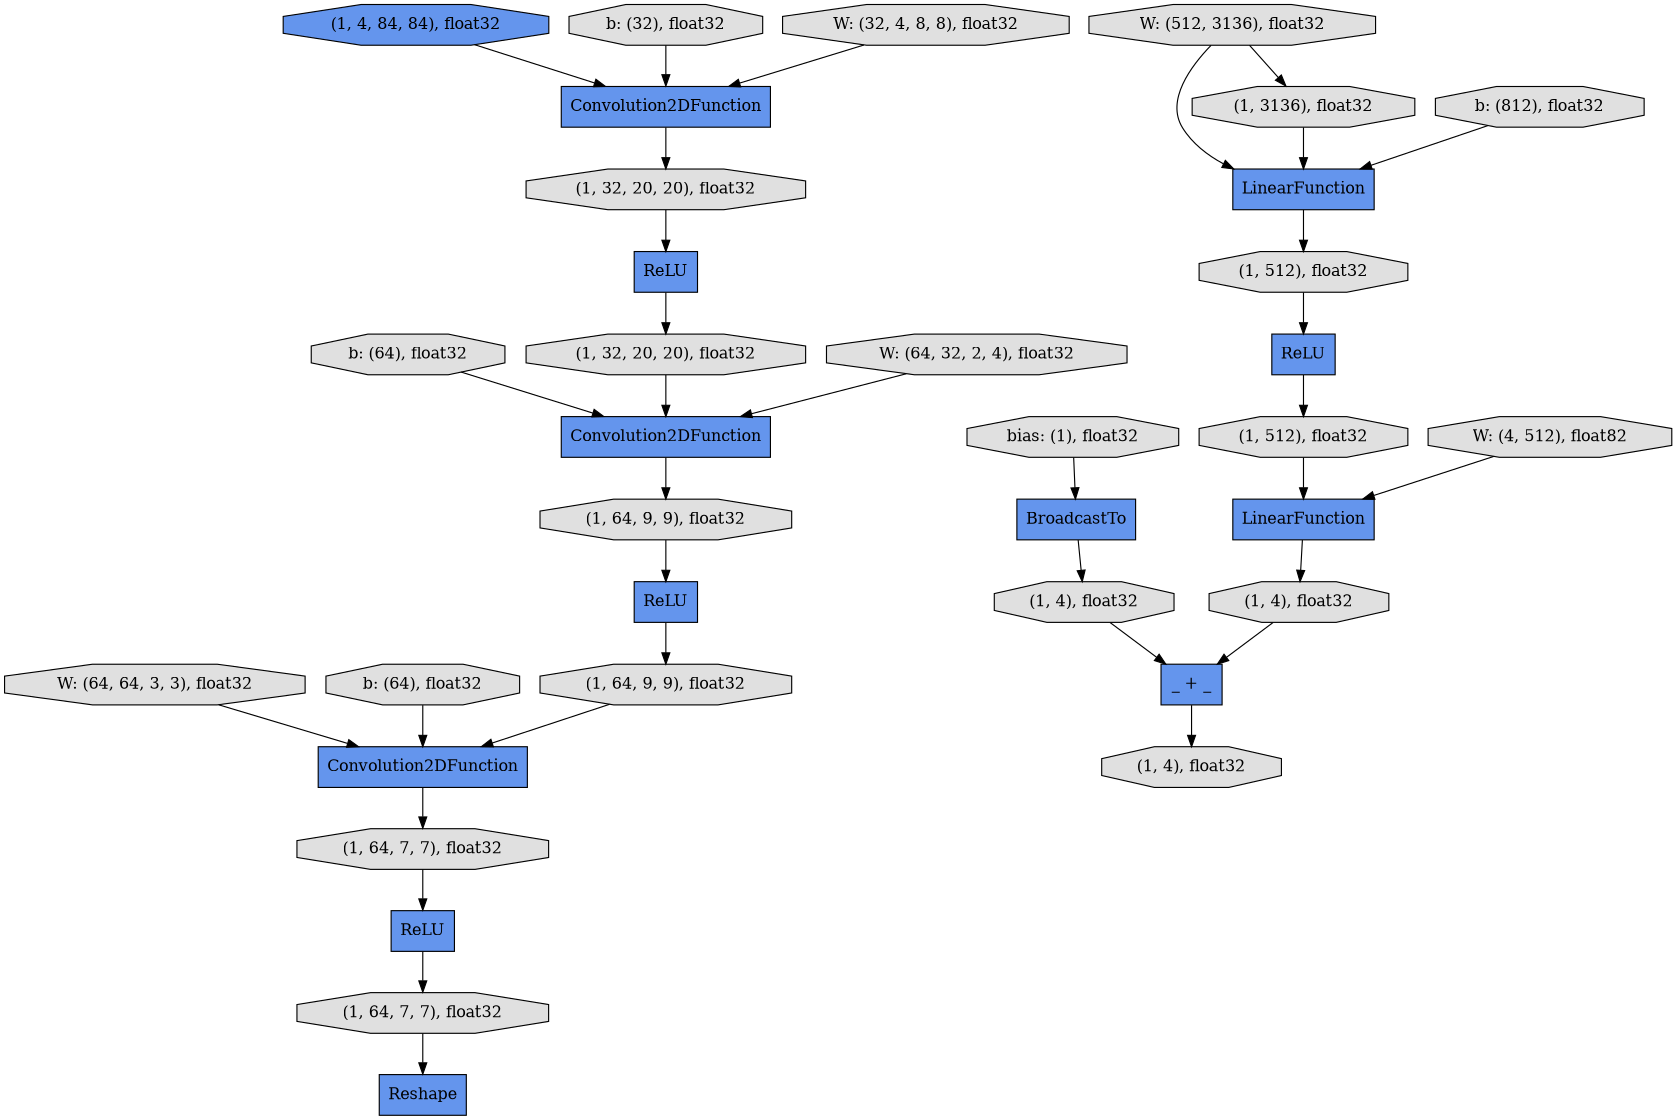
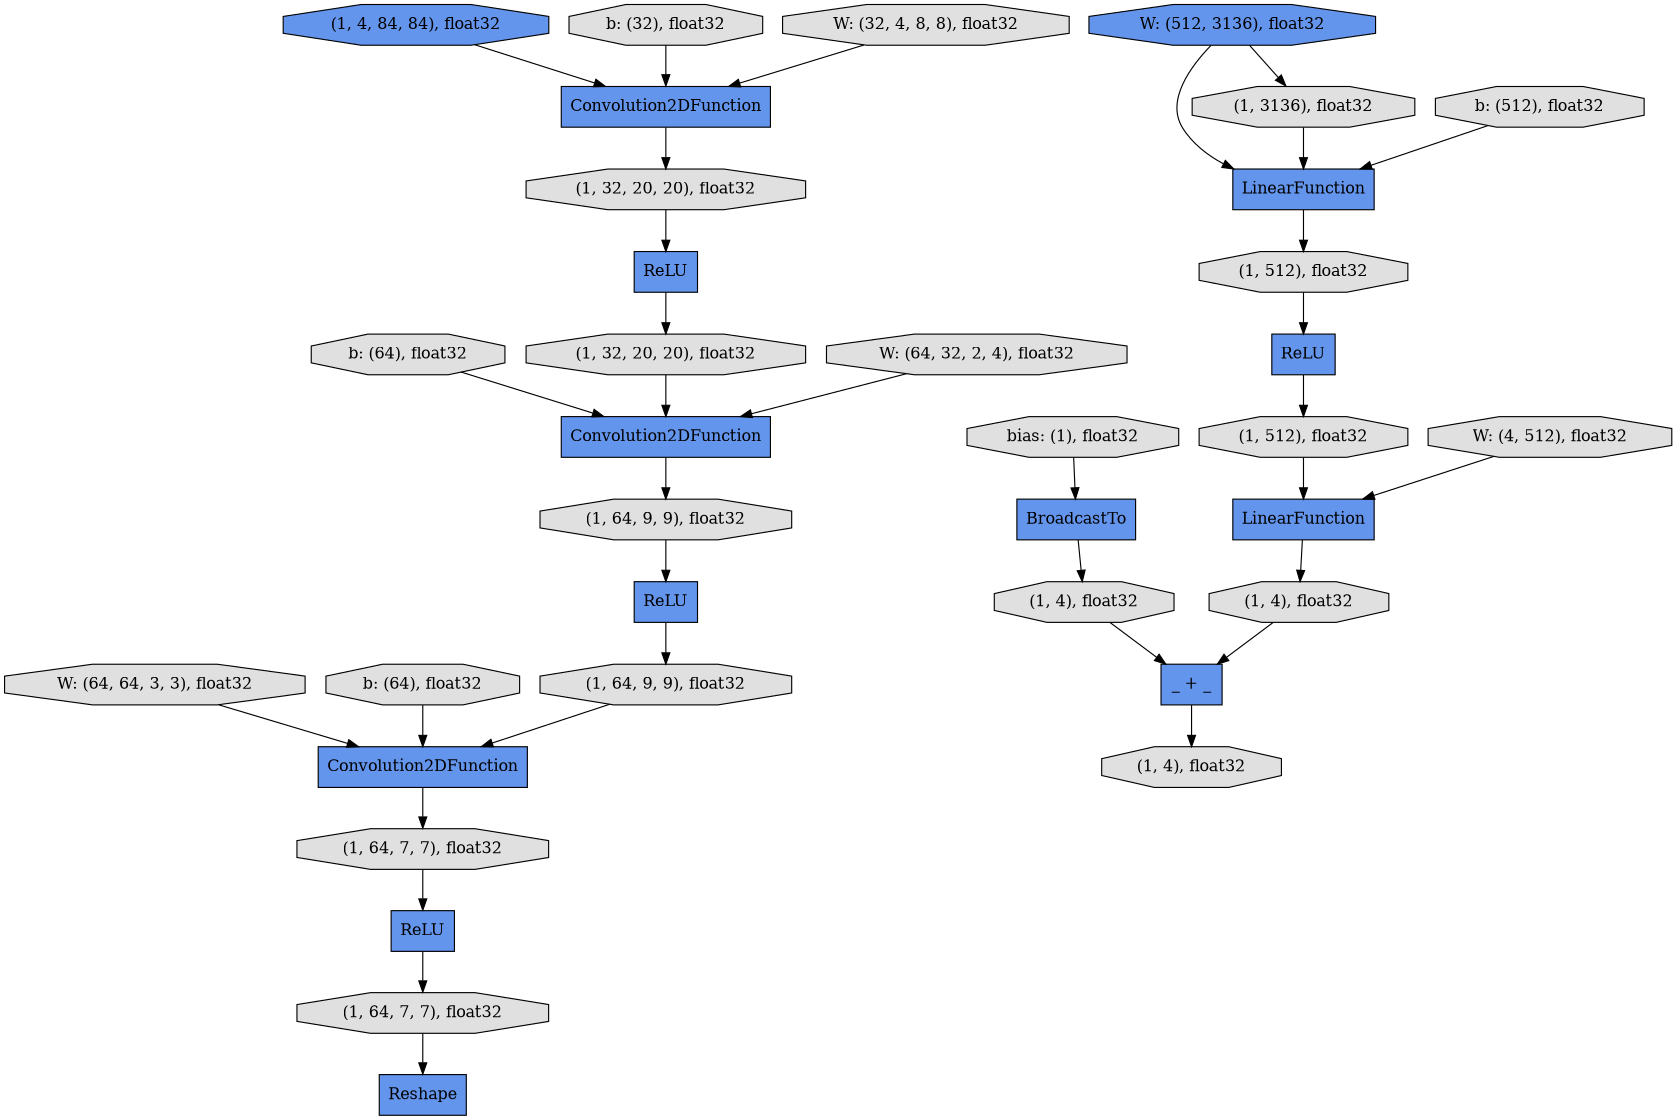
node "W: (512, 3136), float32": fillcolor #e0e0e0 -> #6495ed
node "b: (812), float32": label "b: (812), float32" -> "b: (512), float32"
node "W: (4, 512), float82": label "W: (4, 512), float82" -> "W: (4, 512), float32"
